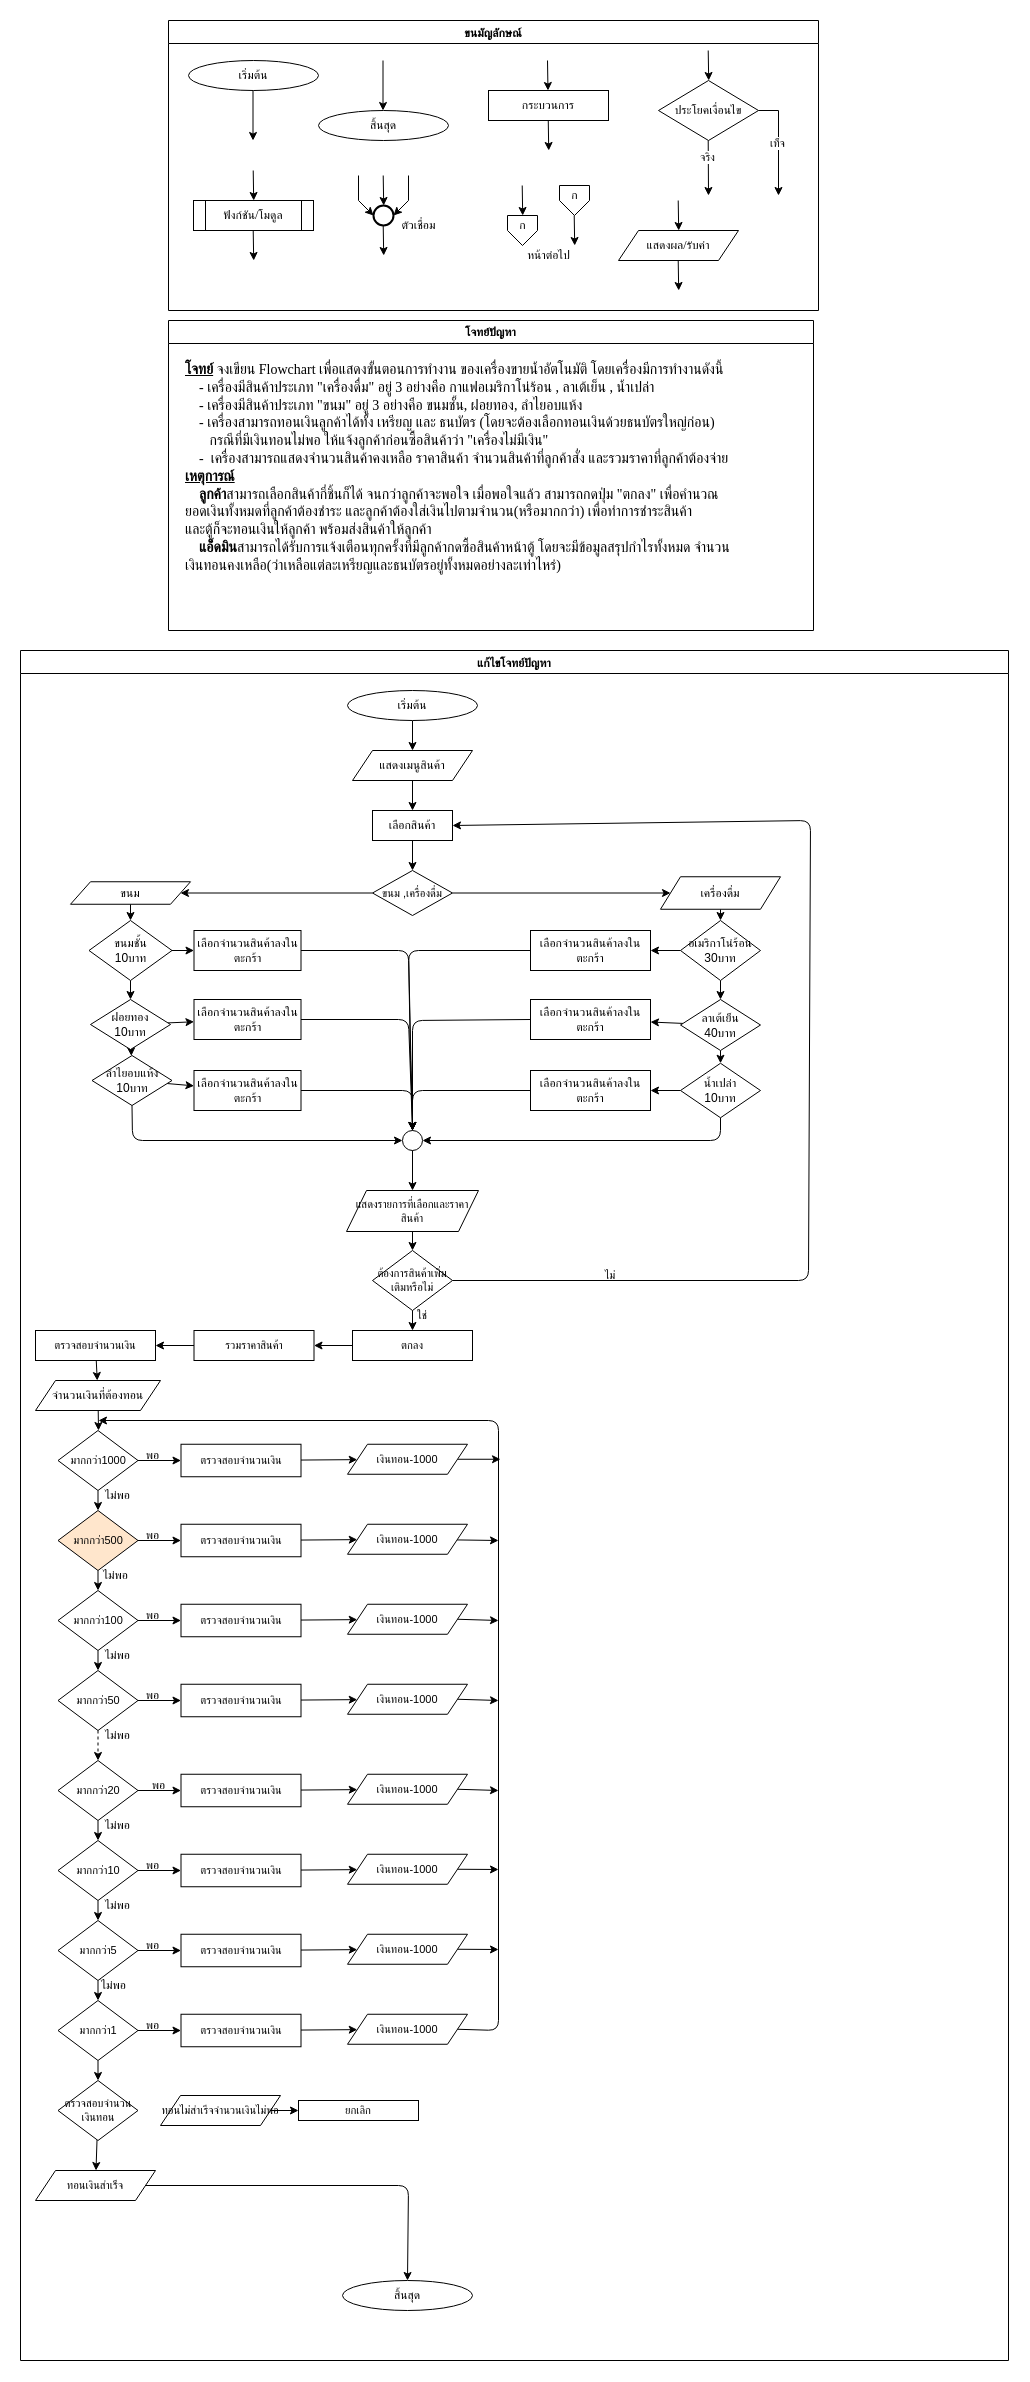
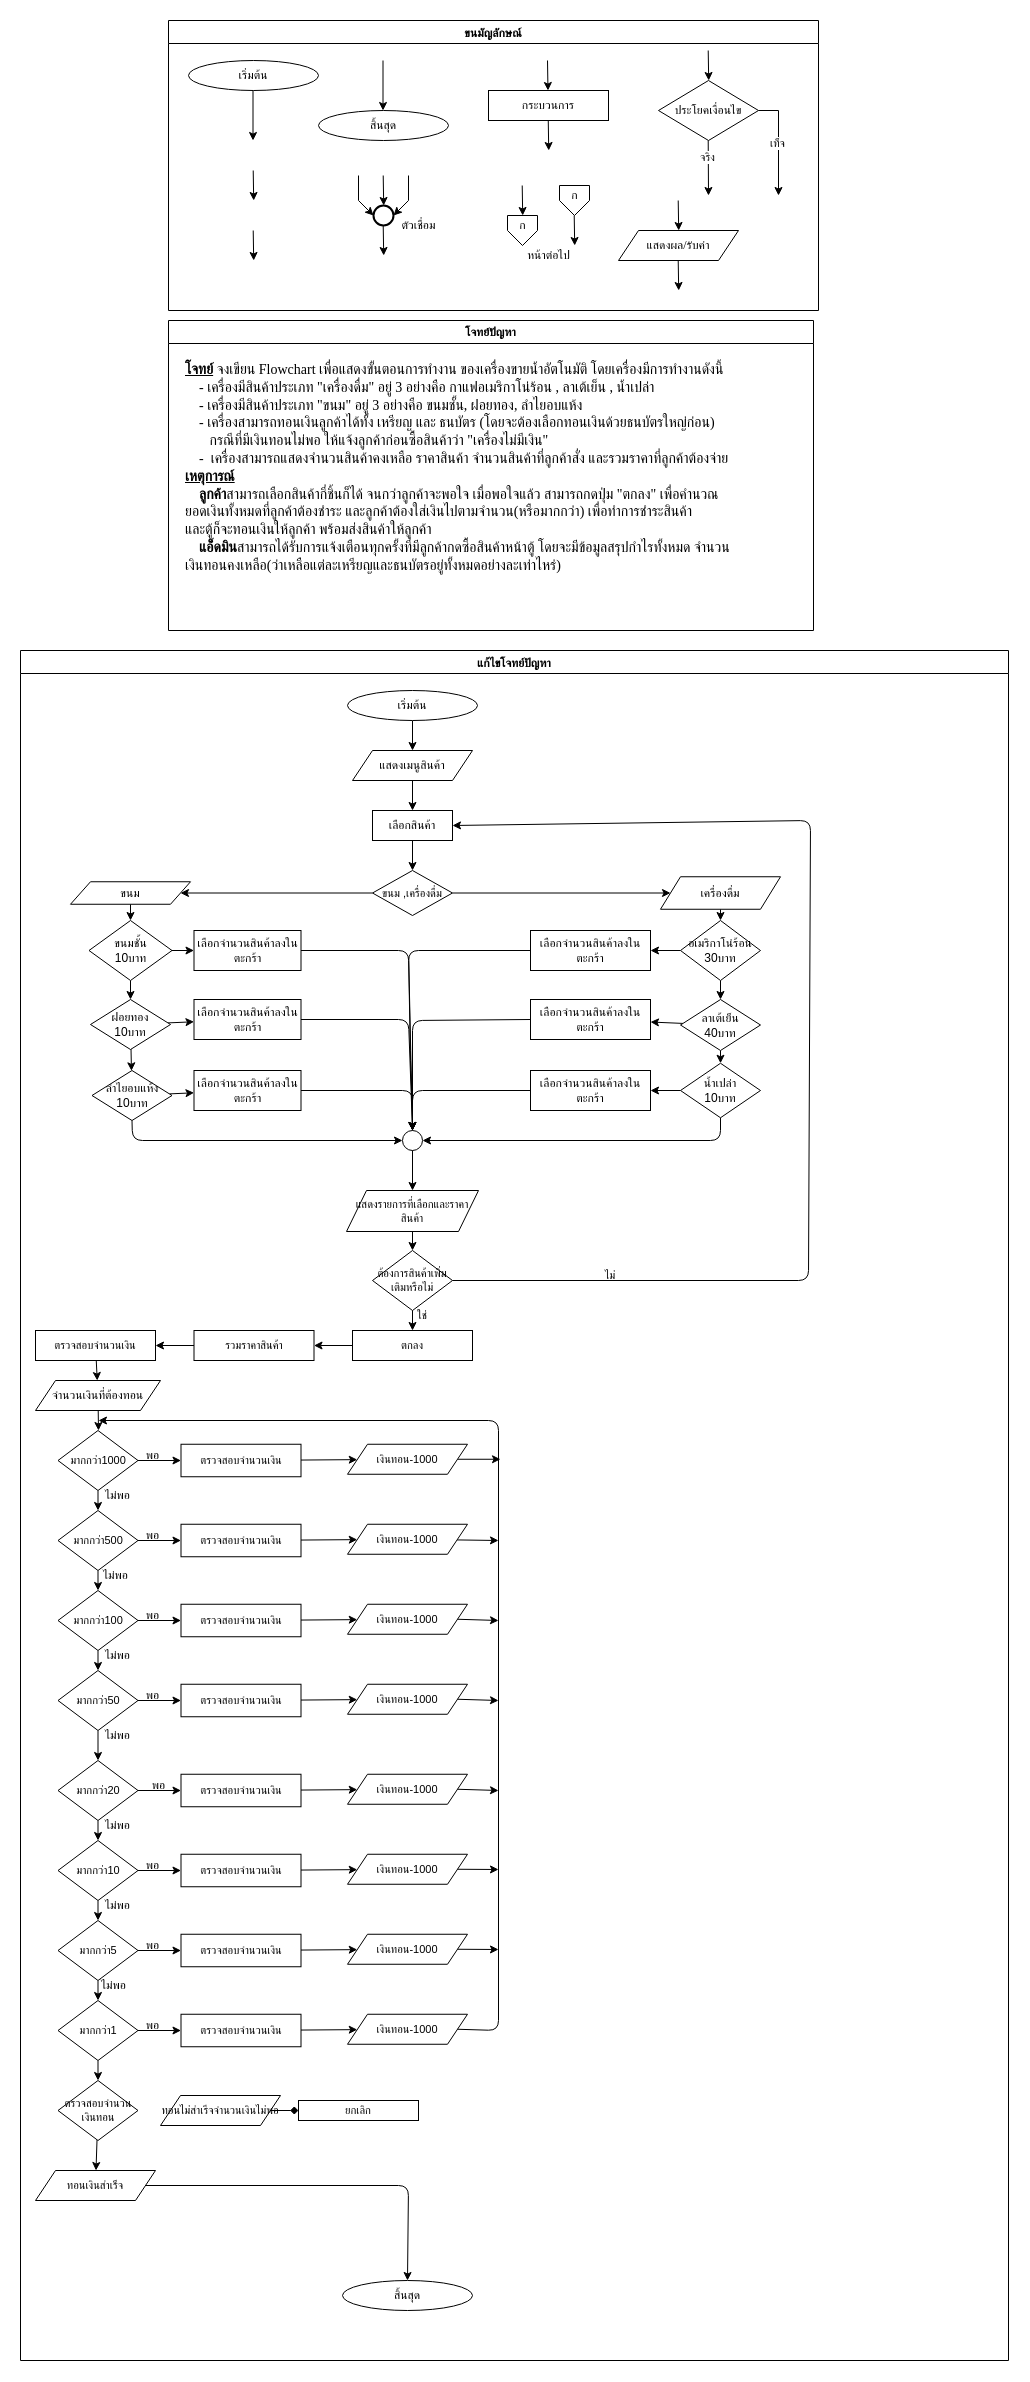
node "ฟังก์ชัน/โมดูล": removed
node "ลำไยอบแห้ง 10บาท": moved (132, 1081) -> (132, 1096)
node "มากกว่า500": fillcolor #ffe6cc -> #ffffff
edge "มากกว่า50" -> "มากกว่า20": style dashed -> solid
edge "ทอนไม่สำเรีจจำนวนเงินไม่พอ" -> "ยกเลิก": arrowhead classic -> diamond
